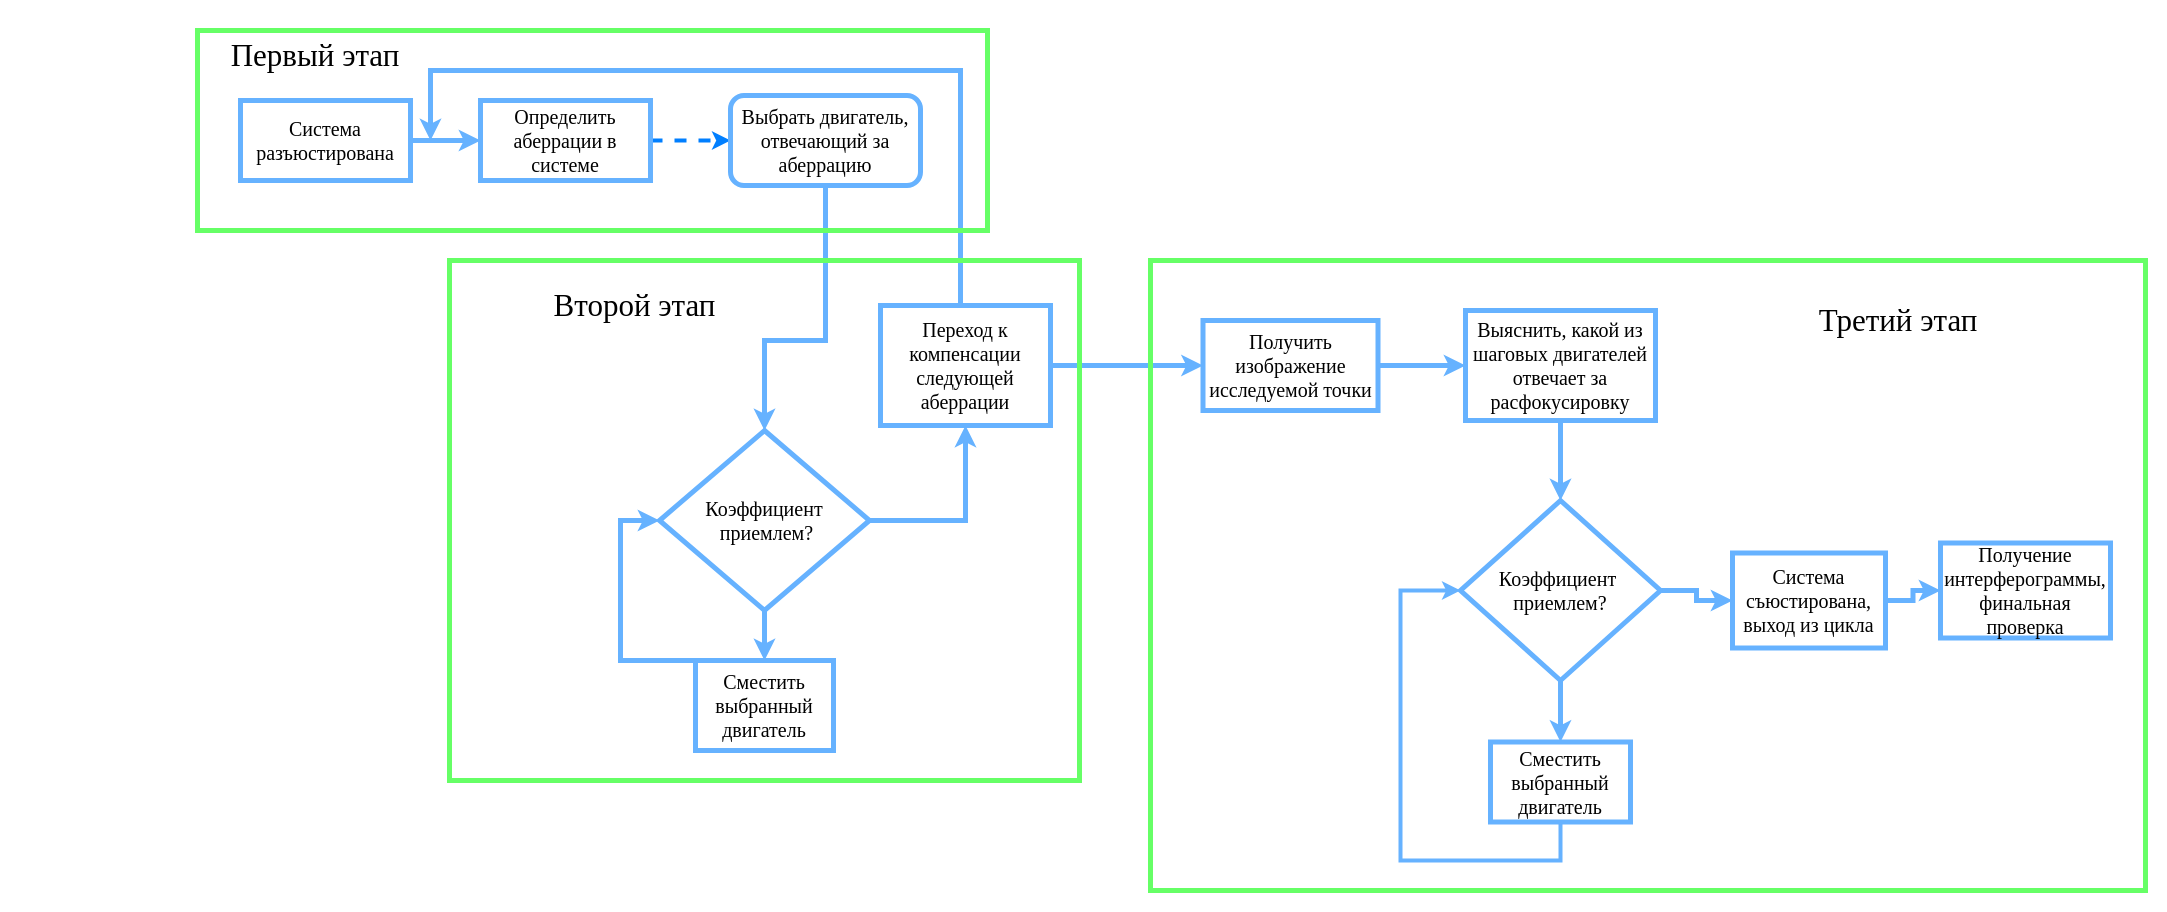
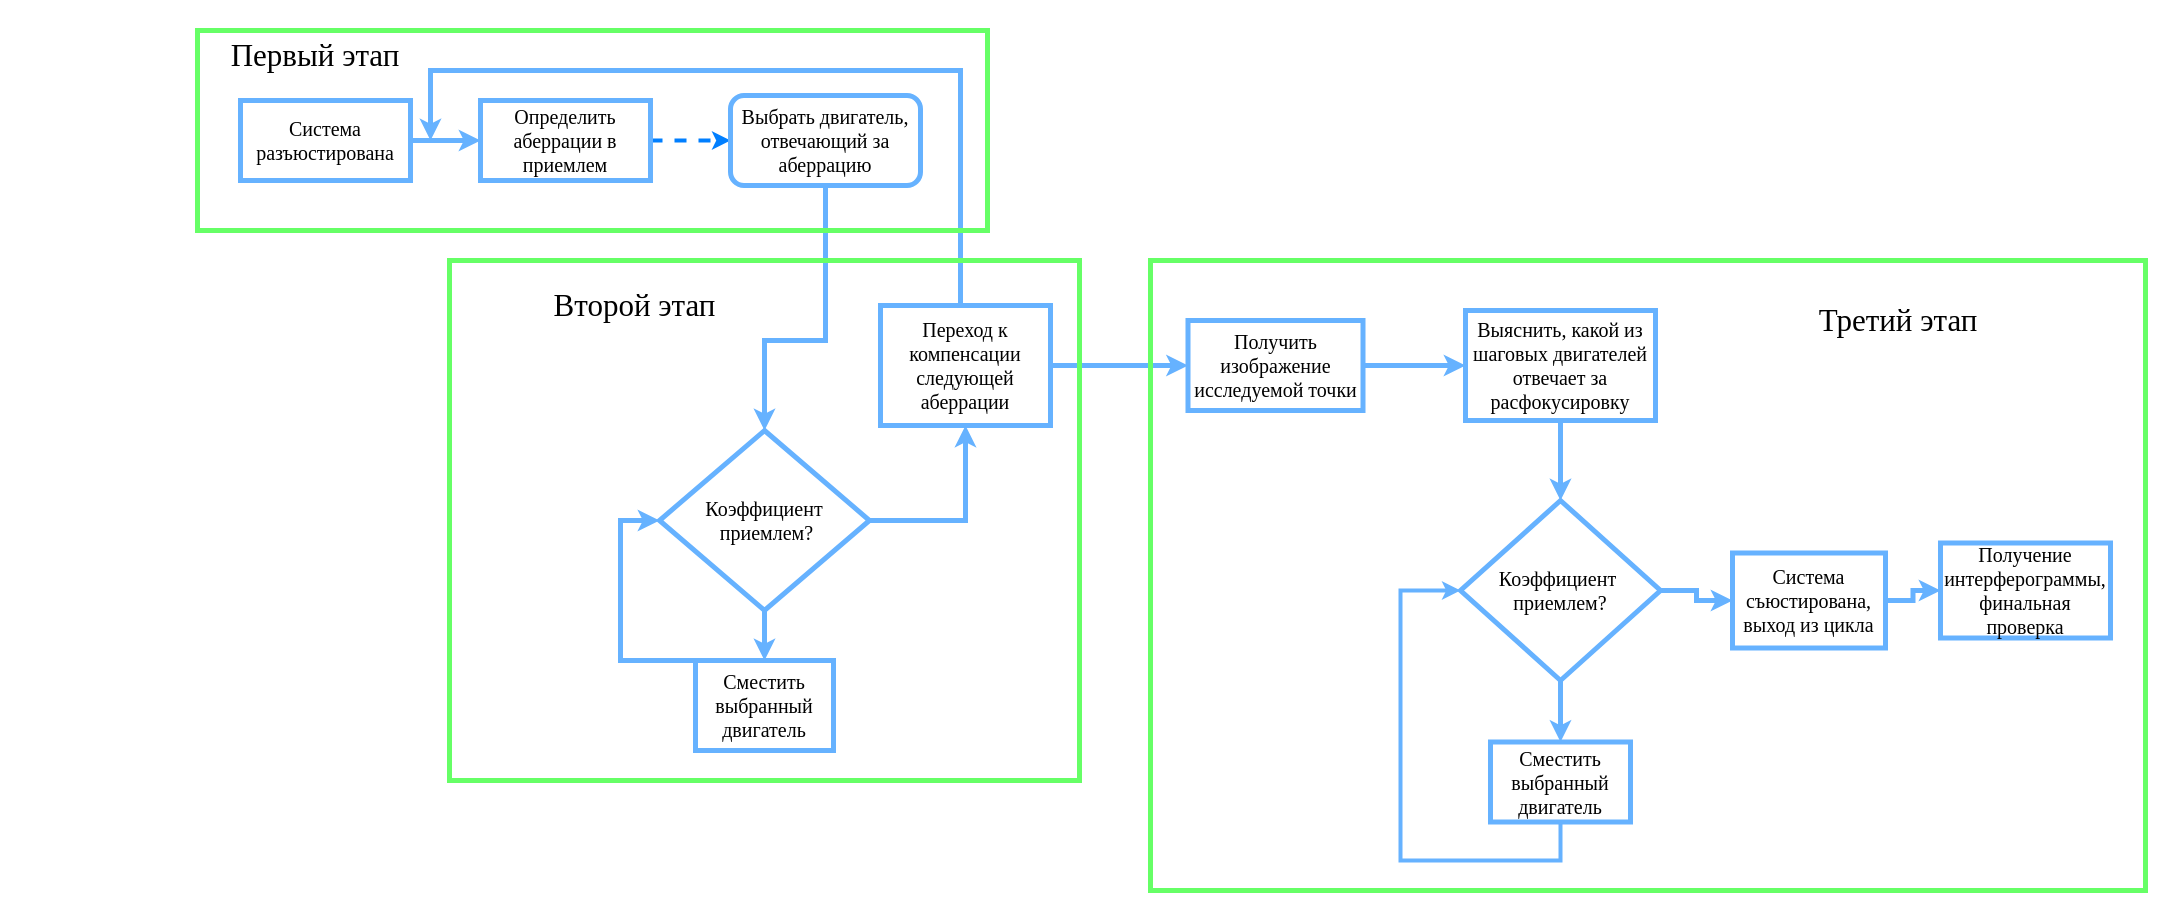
node "Определить аберрации в системе": label "Определить аберрации в системе" -> "Определить аберрации в приемлем"
node "Получить изображение исследуемой точки": moved (1291, 366) -> (1276, 366)
